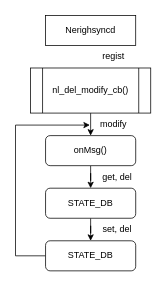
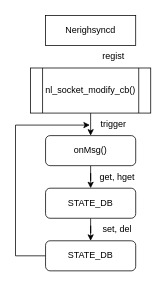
node "nl_del_modify_cb()": label "nl_del_modify_cb()" -> "nl_socket_modify_cb()"
node "modify": label "modify" -> "trigger"
node "get, del": label "get, del" -> "get, hget"
